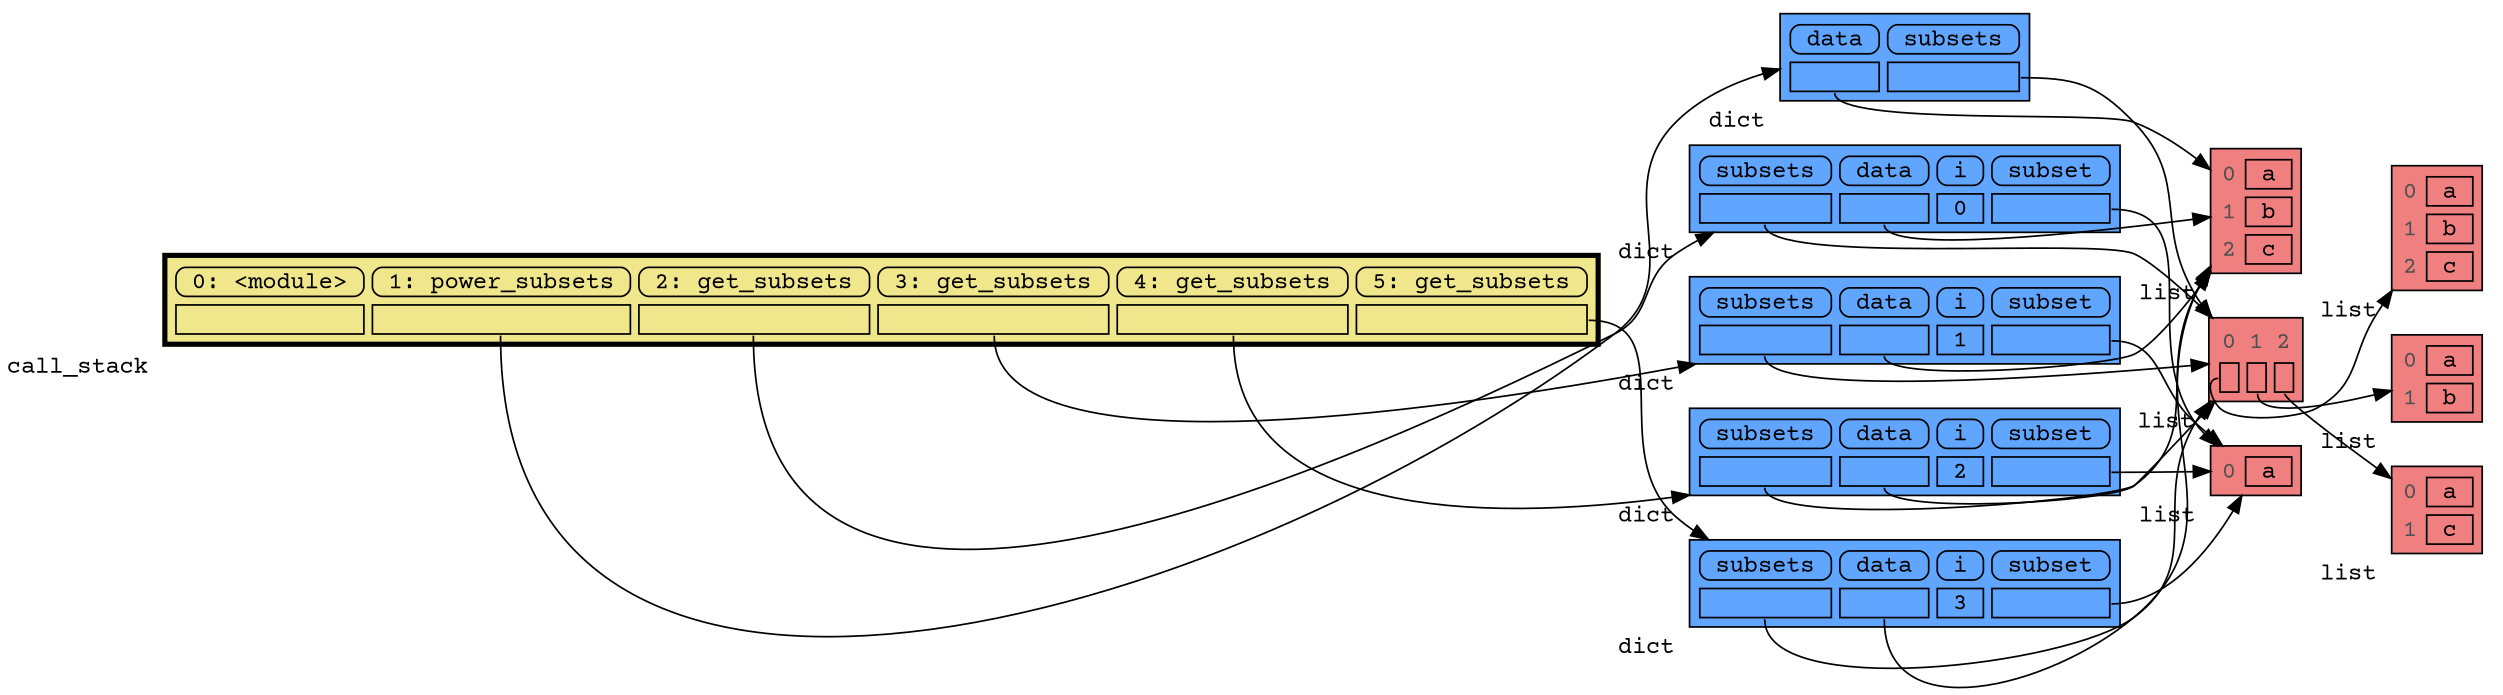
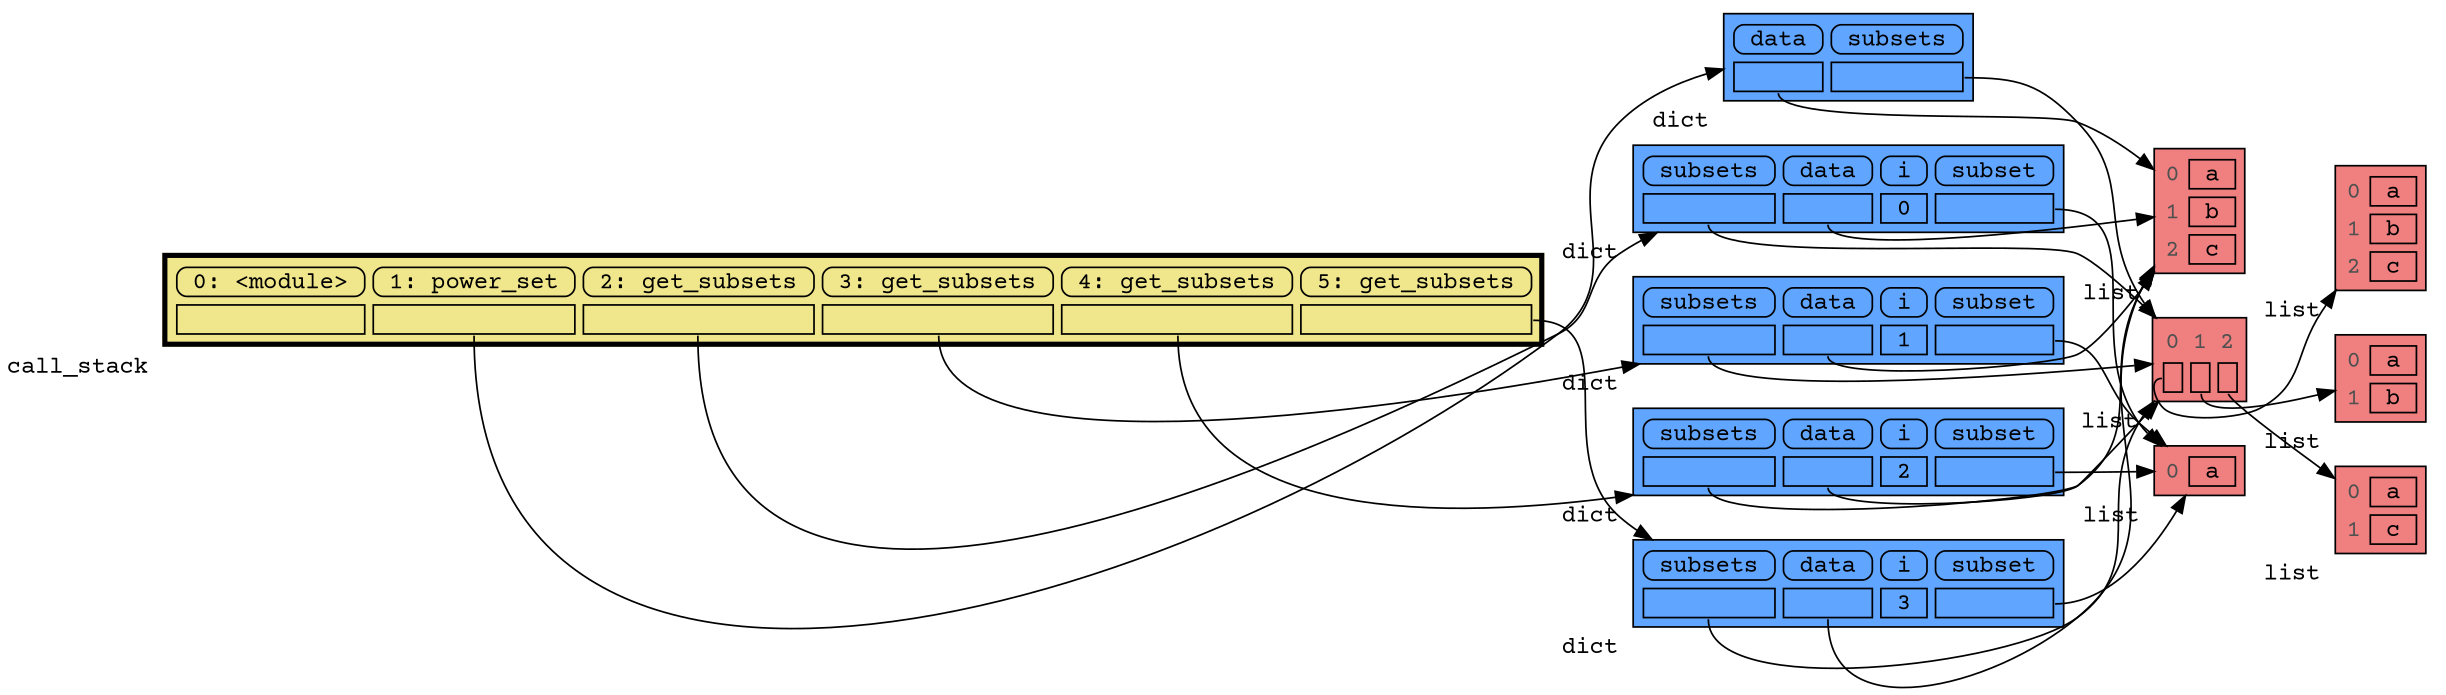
node "0: <module>": text "1: power_subsets" -> "1: power_set"
